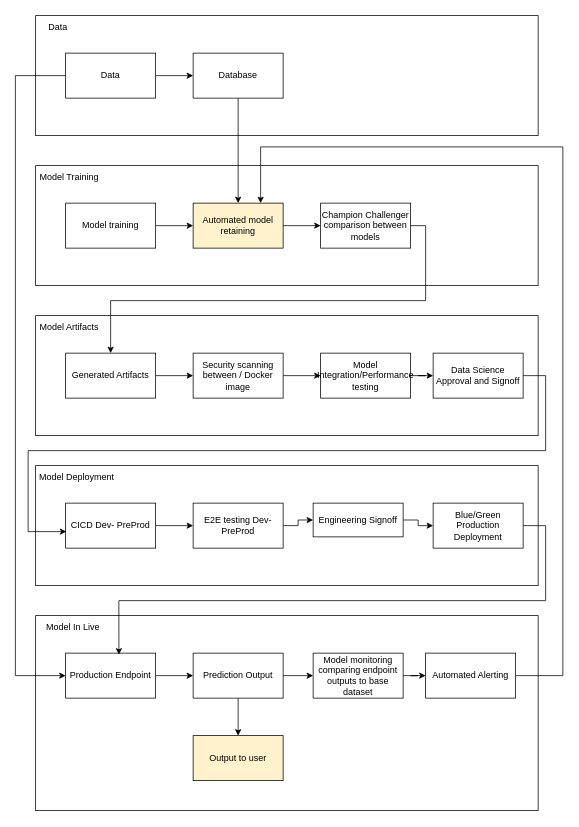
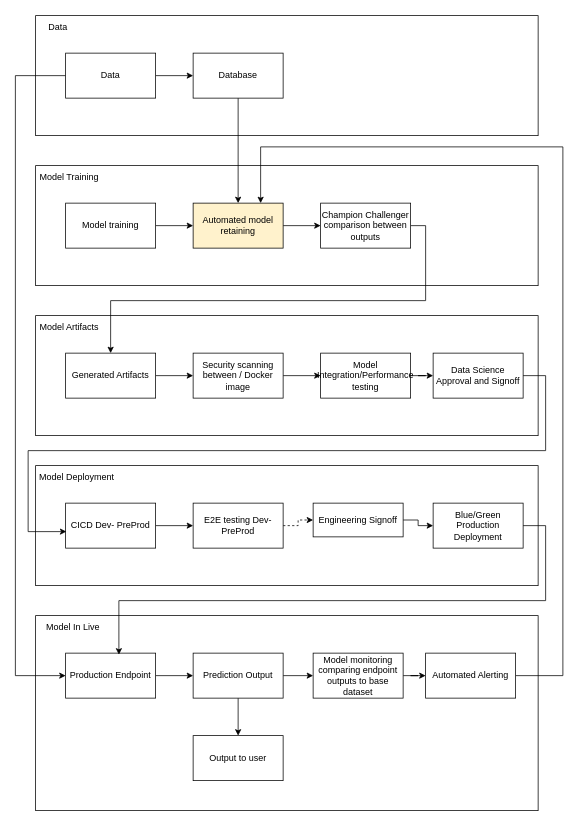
node "Champion Challenger comparison between models": label "Champion Challenger comparison between models" -> "Champion Challenger comparison between outputs"
edge "E2E testing Dev-PreProd" -> "Engineering Signoff": style solid -> dashed
node "Output to user": fillcolor #fff2cc -> #ffffff
